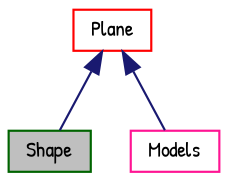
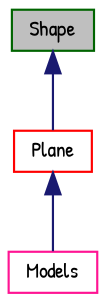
edge "Shape" -> "Plane": reversed
